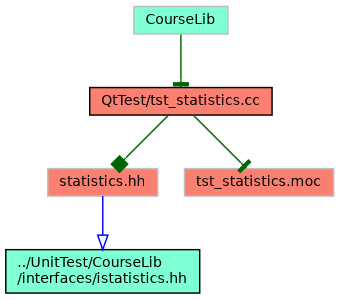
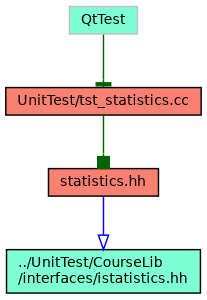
node "CourseLib": label "CourseLib" -> "QtTest"
node "QtTest/tst_statistics.cc": label "QtTest/tst_statistics.cc" -> "UnitTest/tst_statistics.cc"
node "statistics.hh": color grey75 -> black
node "tst_statistics.moc": removed
